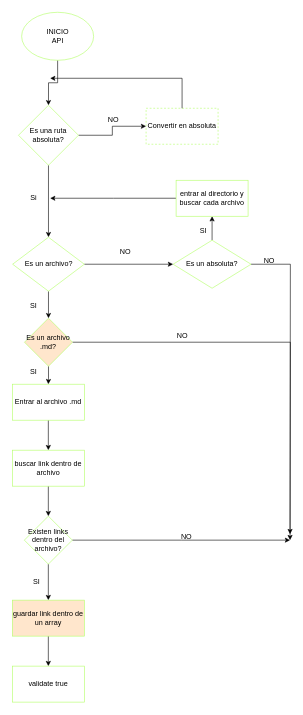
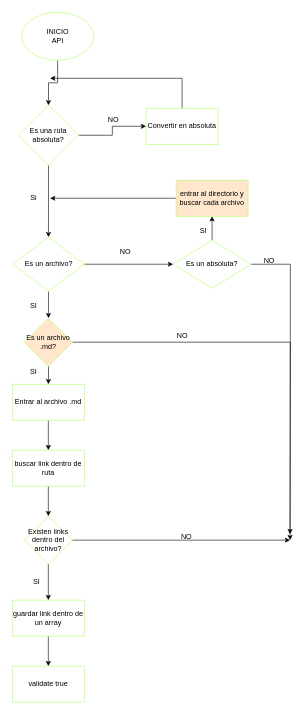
node "Convertir en absoluta": style dashed -> solid
node "entrar al directorio y buscar cada archivo": fillcolor #ffffff -> #ffe6cc
node "buscar link dentro de archivo": label "buscar link dentro de archivo" -> "buscar link dentro de ruta"
node "guardar link dentro de un array": fillcolor #ffe6cc -> #ffffff
